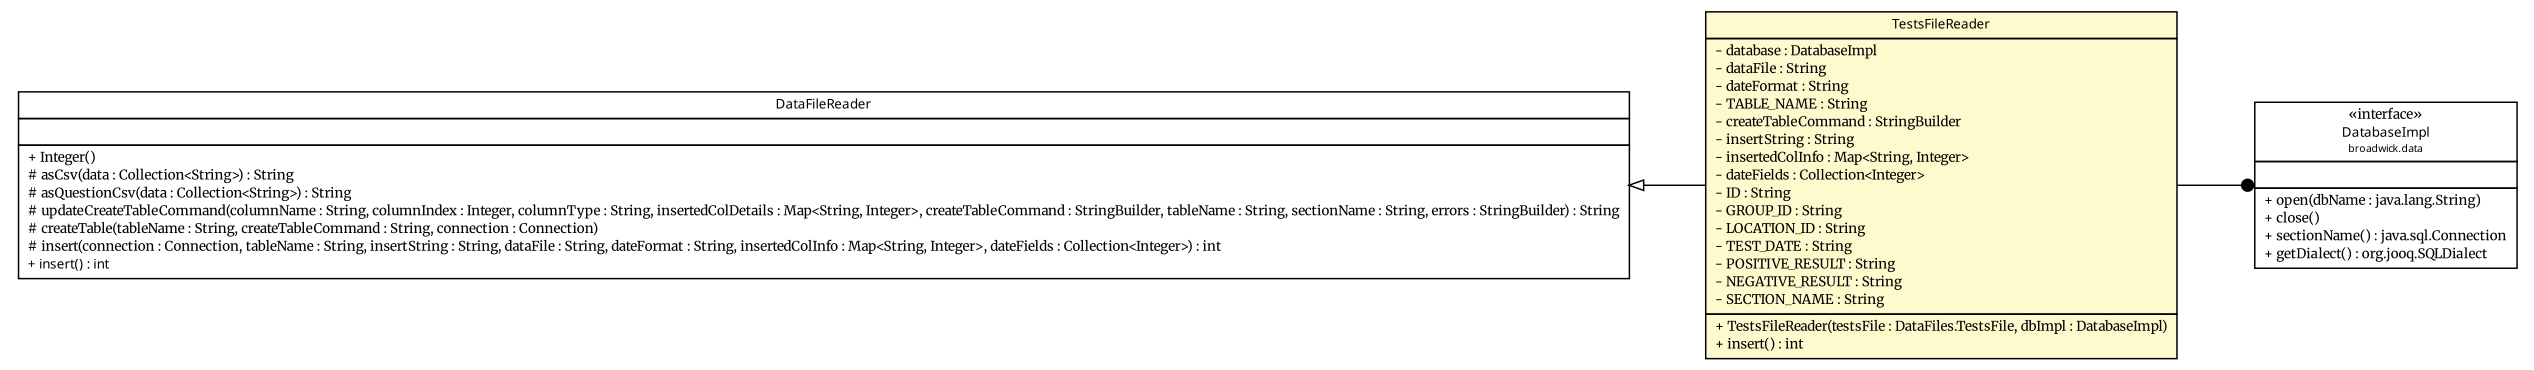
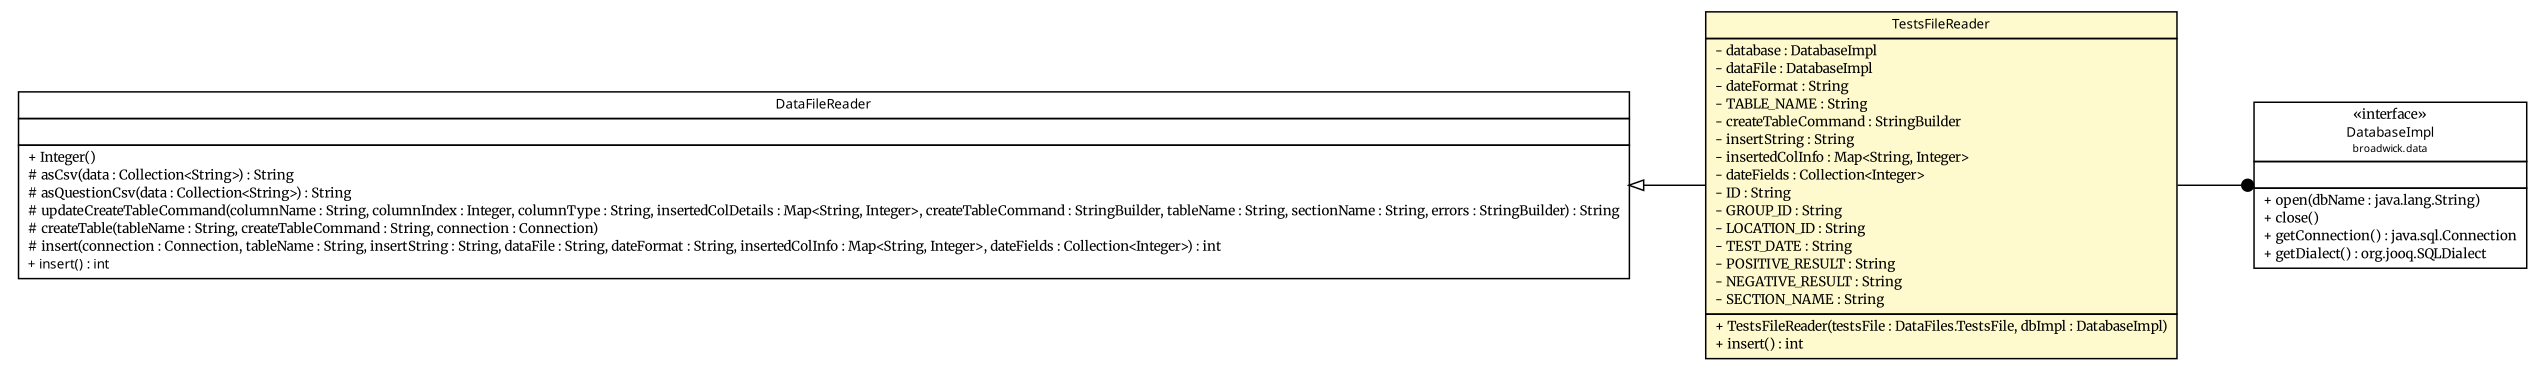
node "TestsFileReader": text "- dataFile : String" -> "- dataFile : DatabaseImpl"
node "DatabaseImpl": text "+ sectionName() : java.sql.Connection" -> "+ getConnection() : java.sql.Connection"
